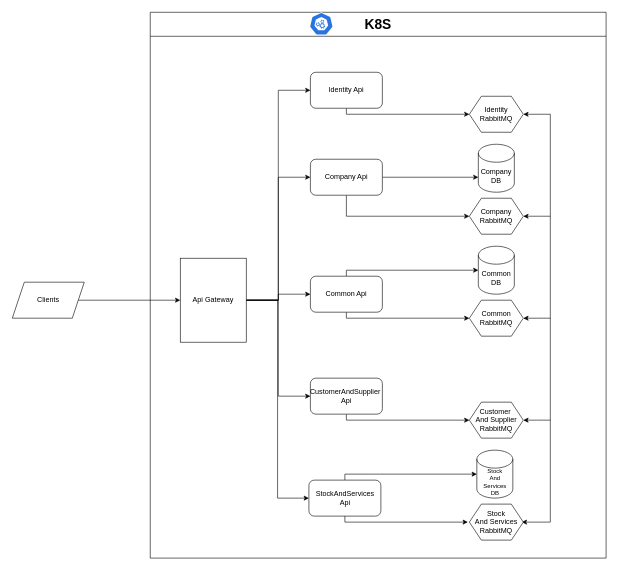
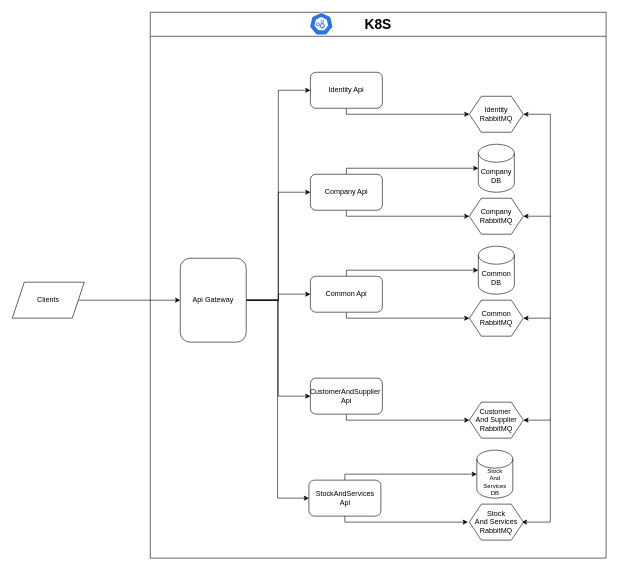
node "Company Api": moved (347, 177) -> (347, 192)
node "Api Gateway": shape rectangle -> rounded rectangle
